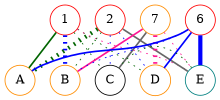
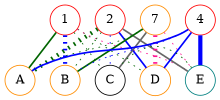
node "6": label "6" -> "4"
edge "7" -- "A": added
edge "7" -- "B": color deeppink -> darkgreen
edge "2" -- "D": style dotted -> bold
